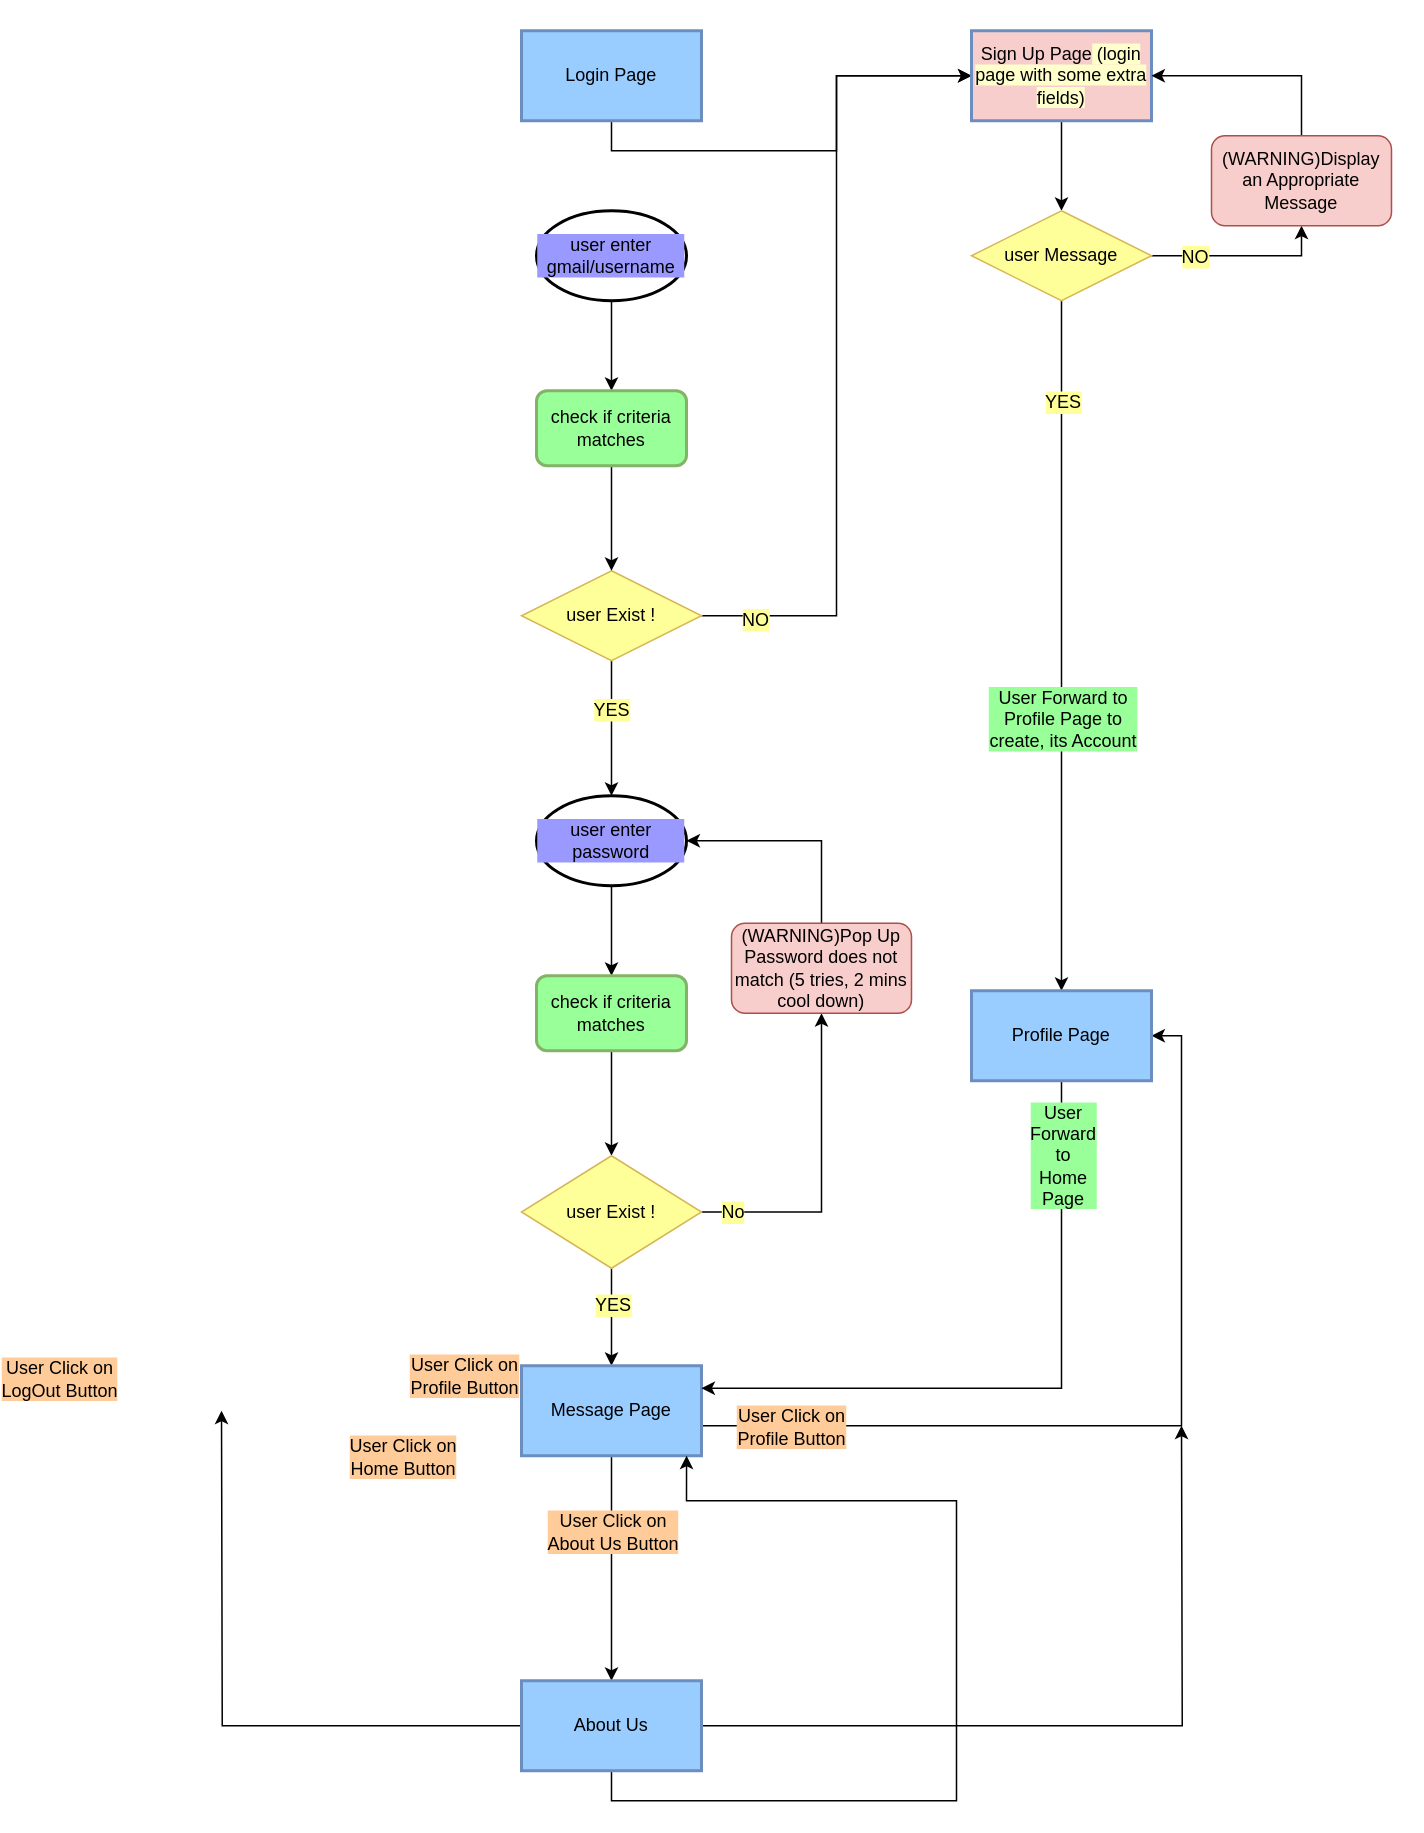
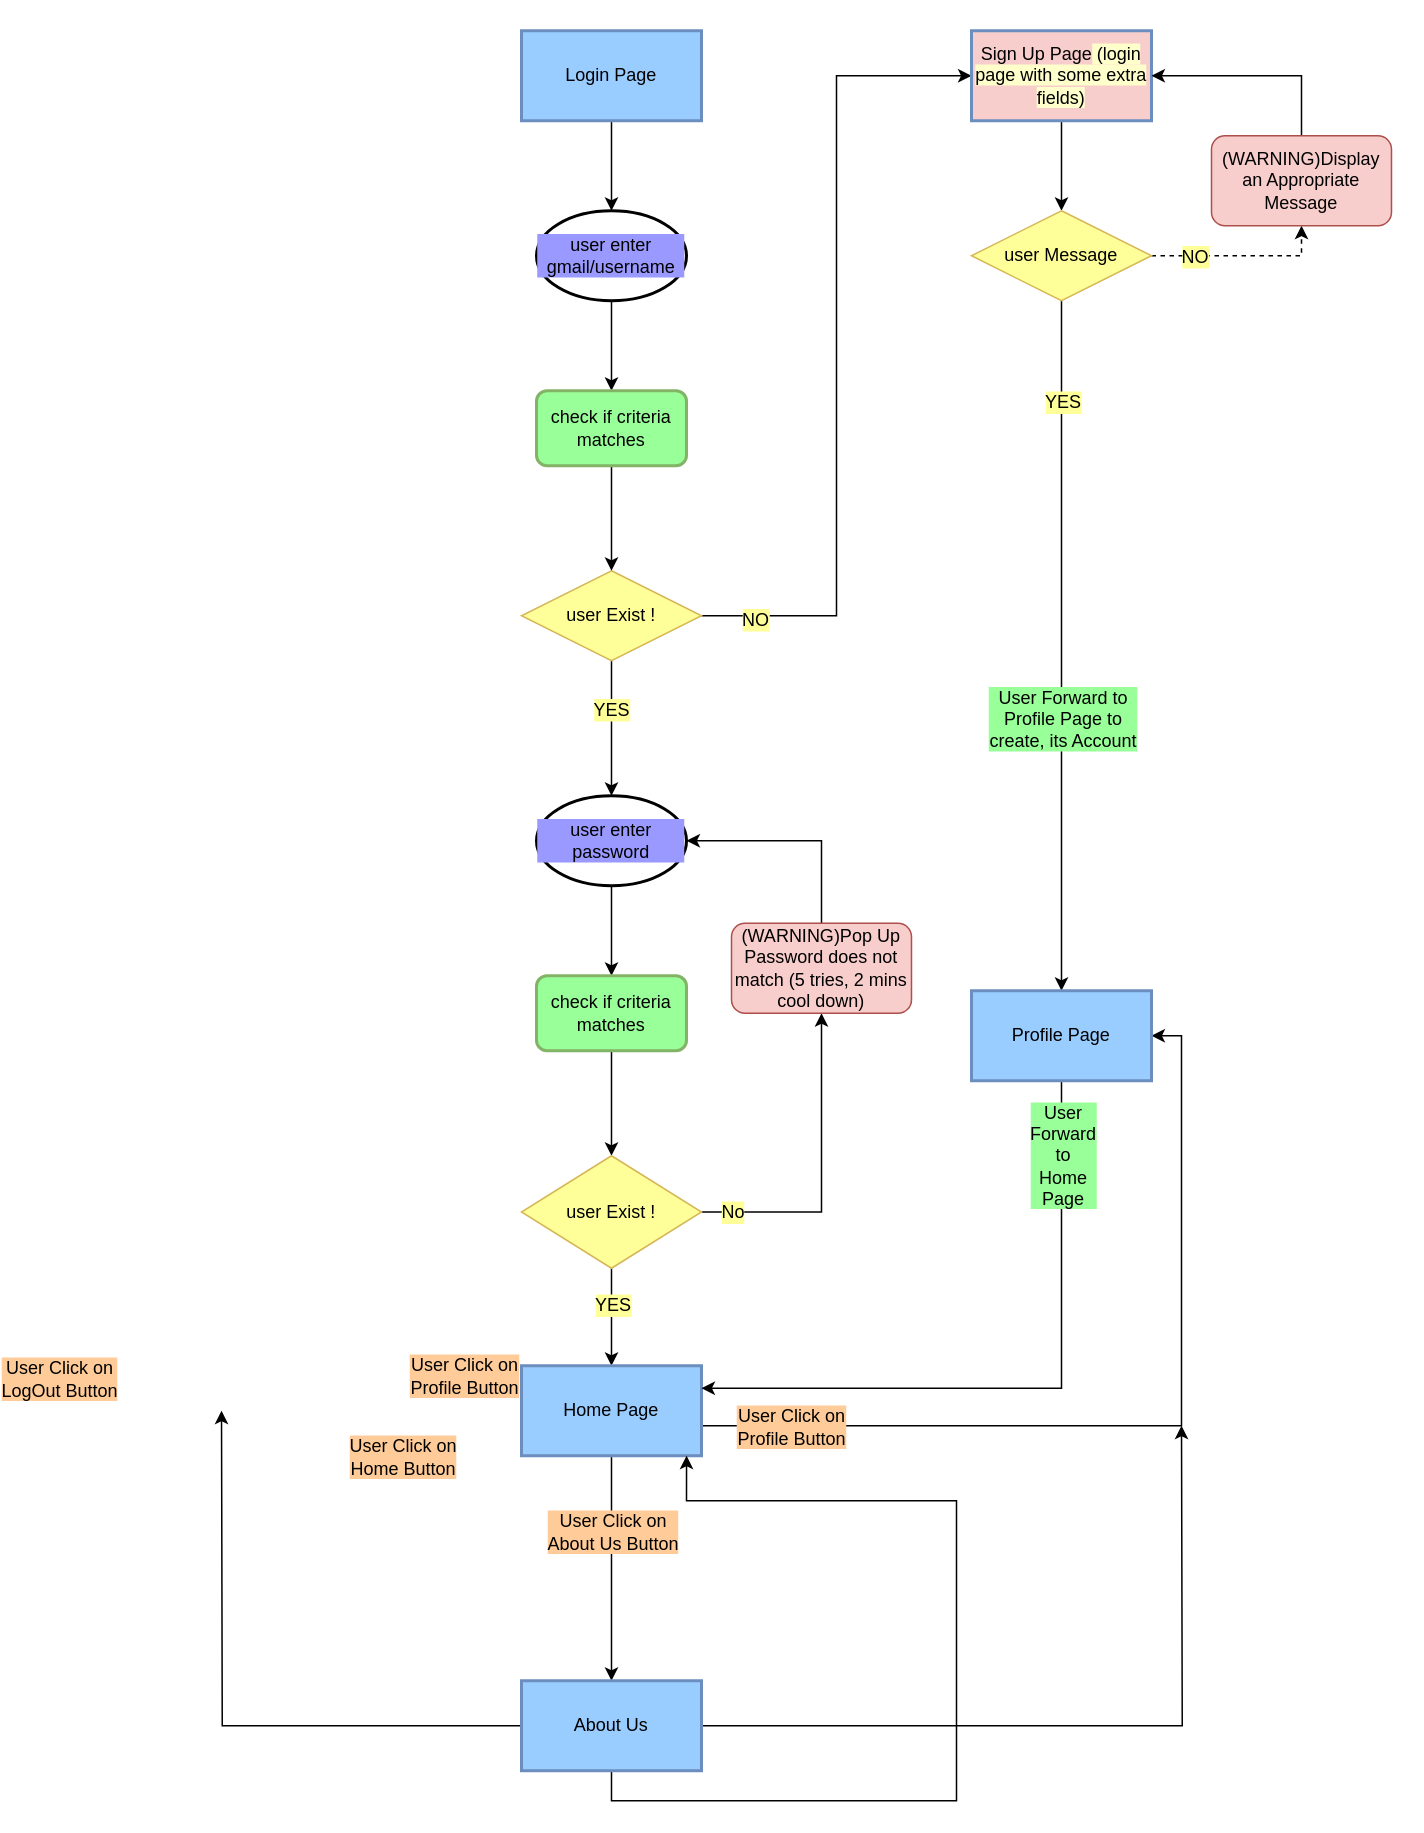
edge "Login Page" -> "Sign Up Page (login page with some extra fields)": now "Login Page" -> "user enter gmail/username"
edge "user Message" -> "(WARNING)Display an Appropriate Message": style solid -> dashed
node "Message Page": label "Message Page" -> "Home Page"
